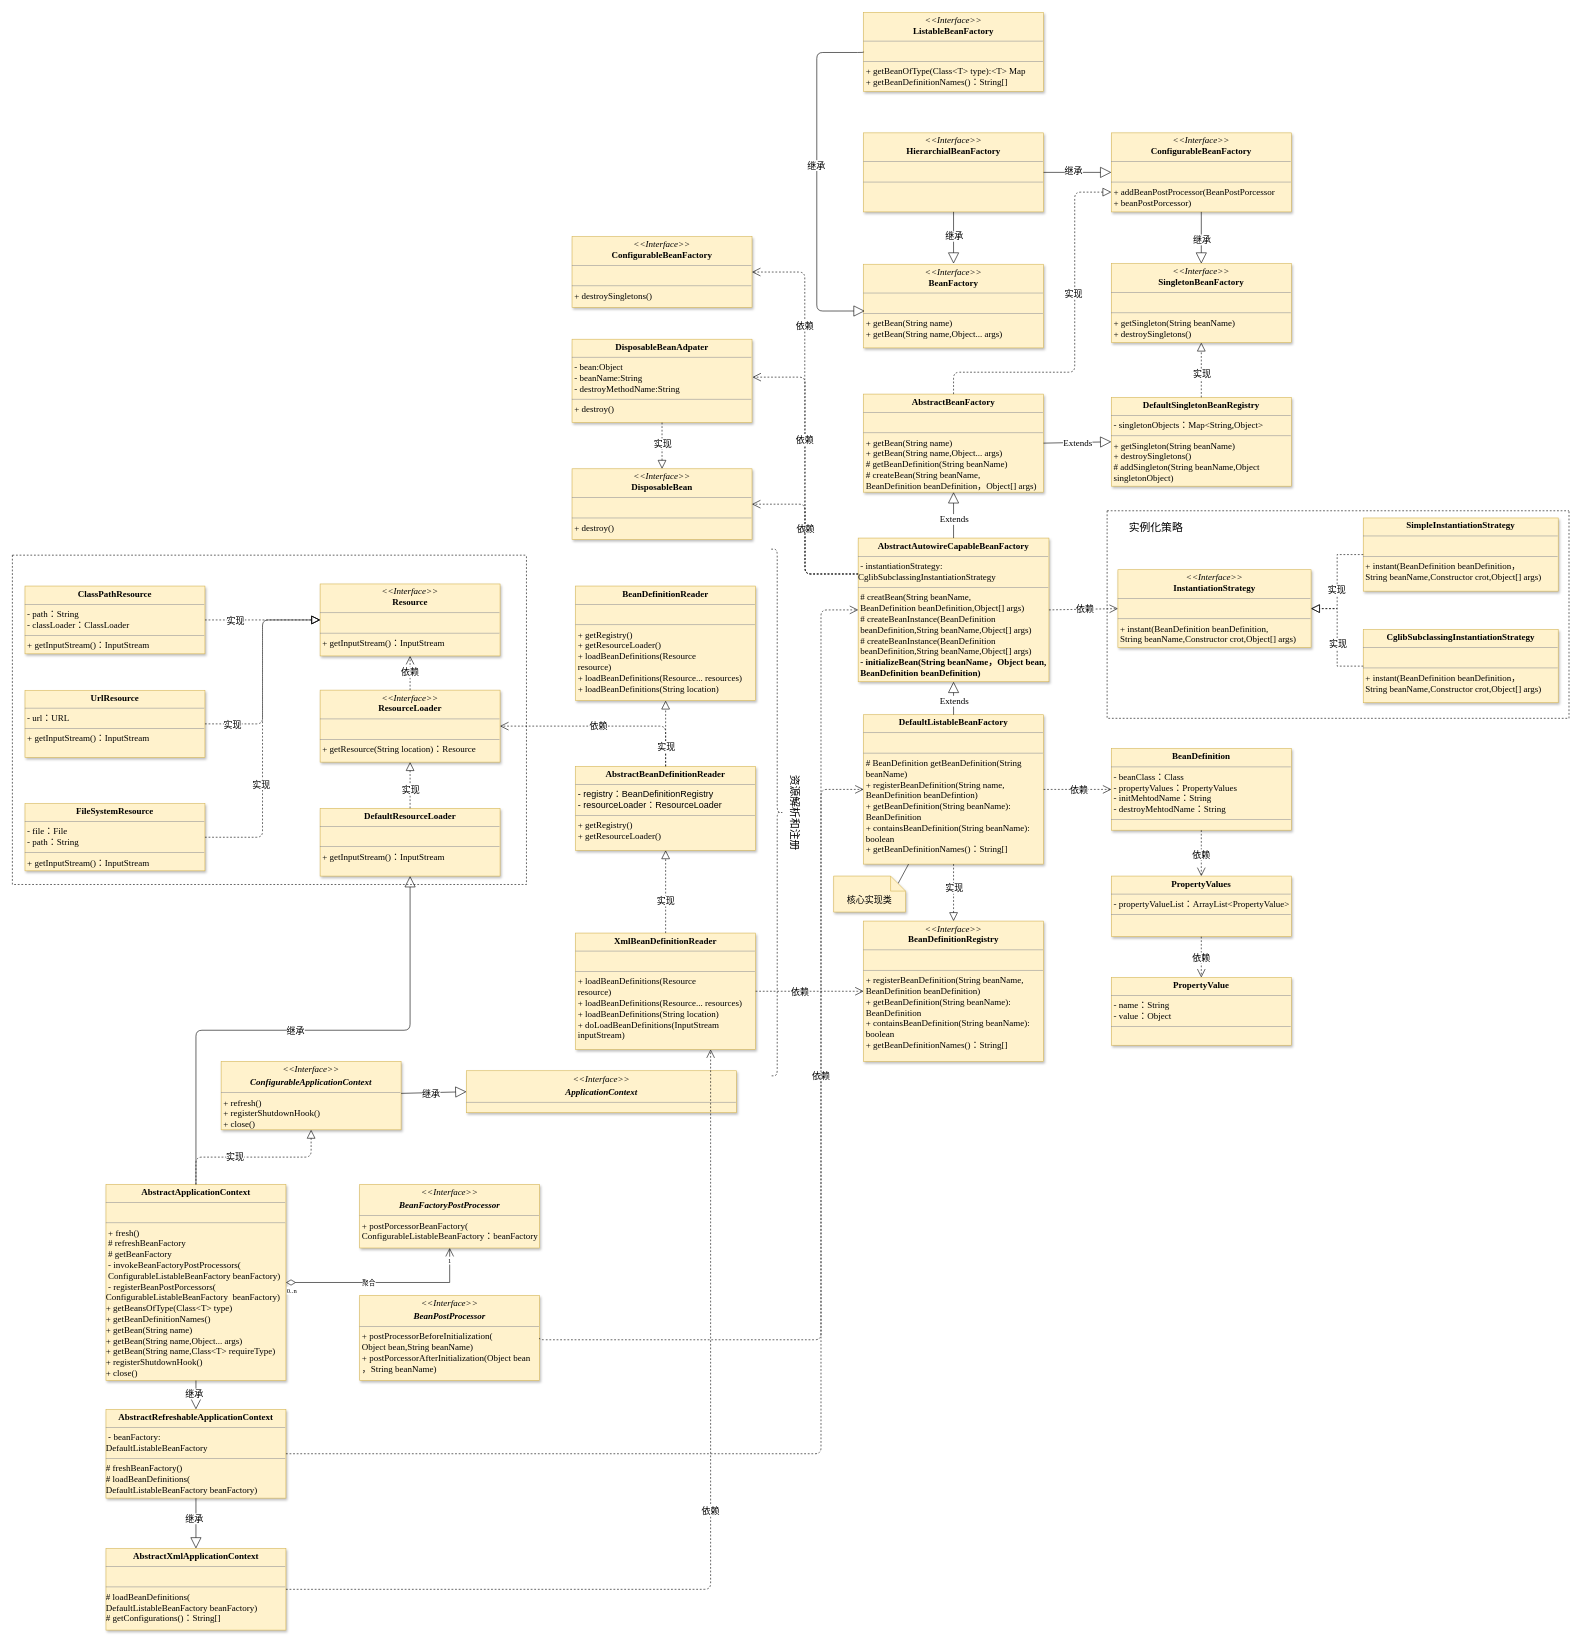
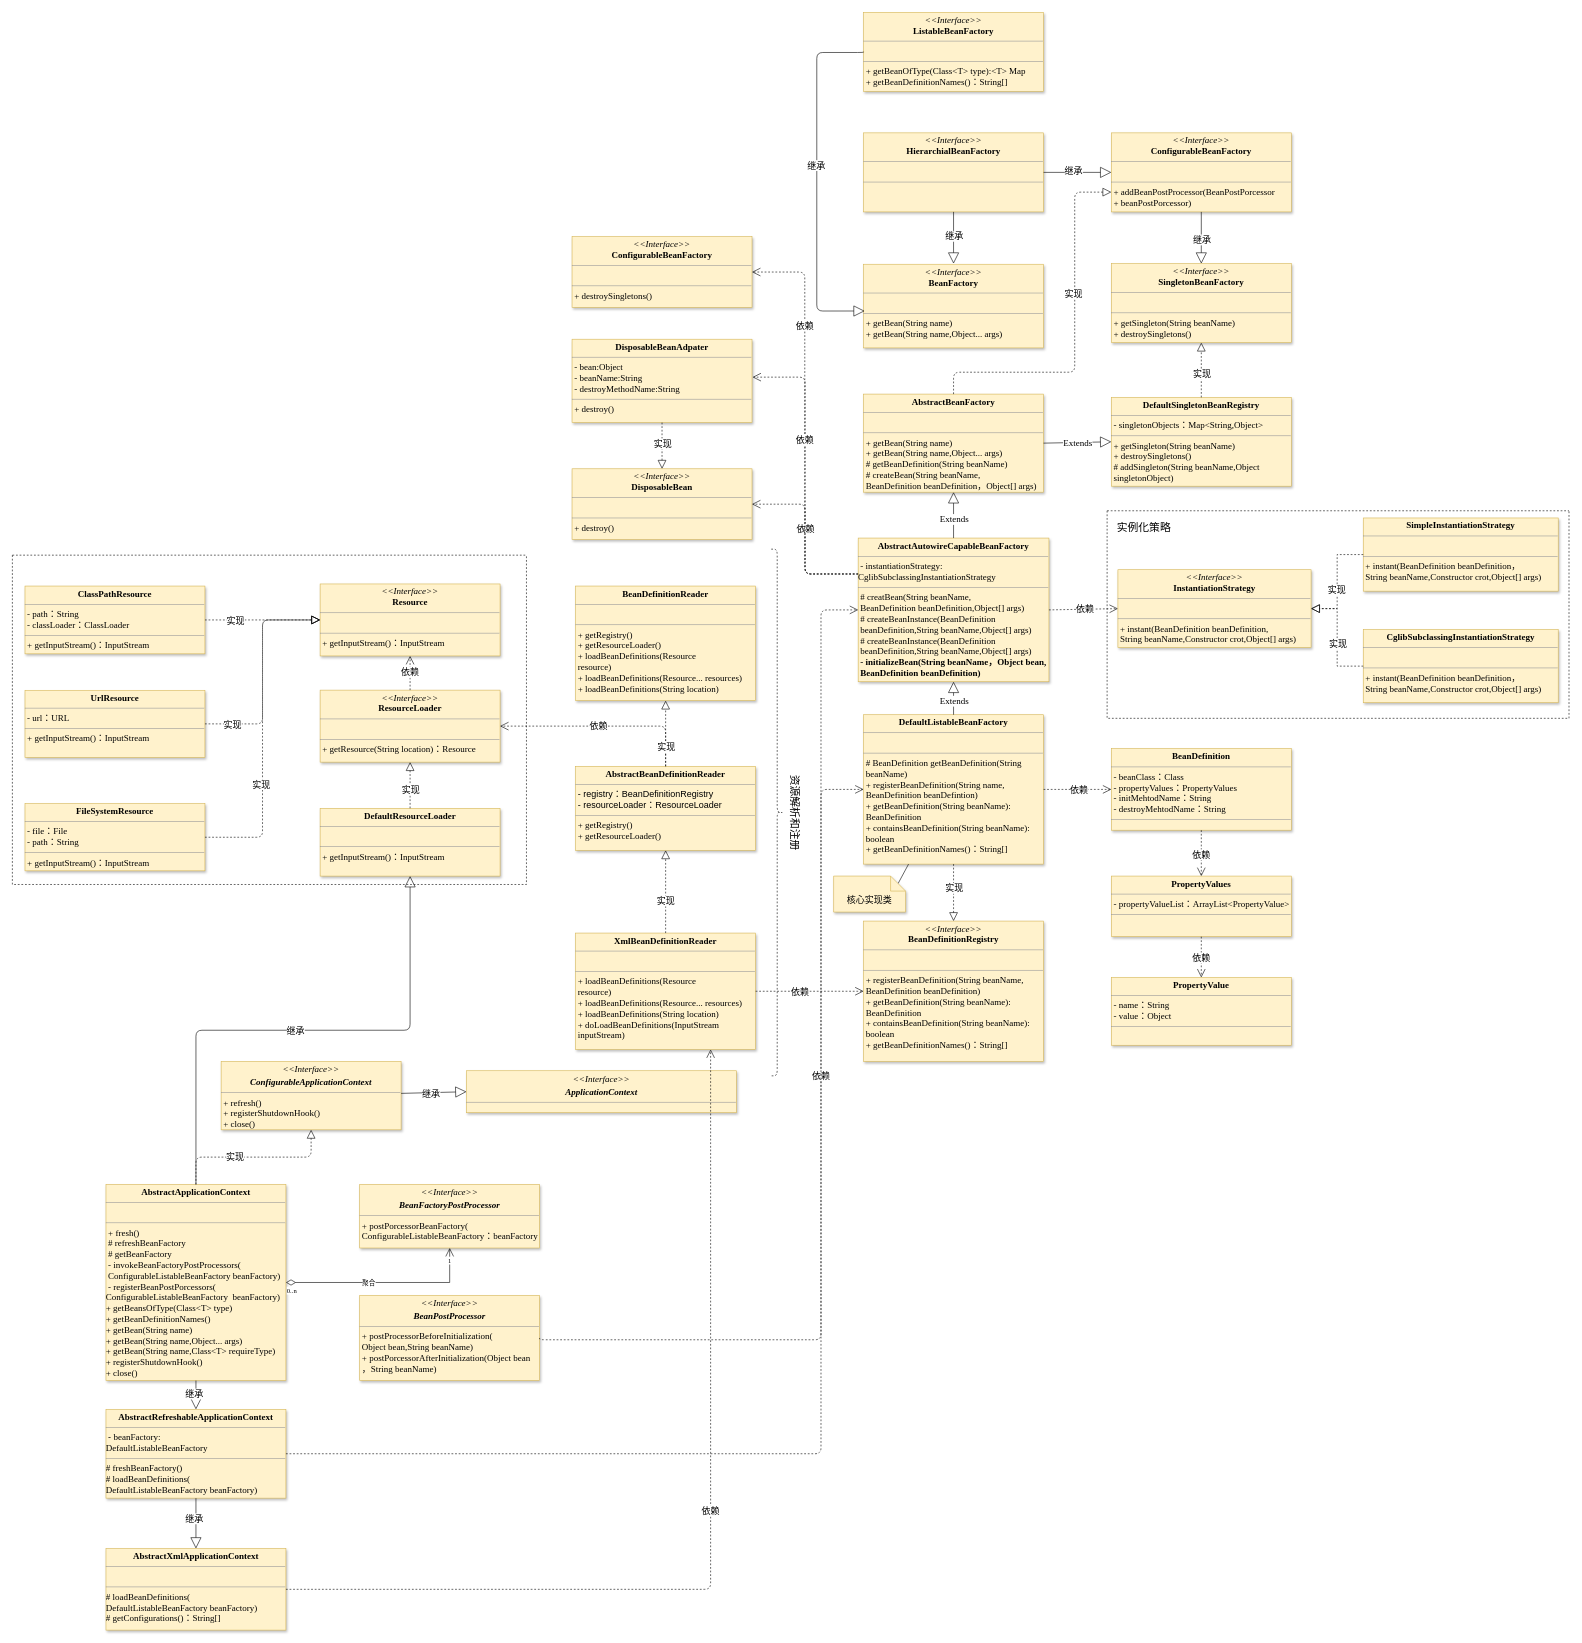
node "实例化策略": moved (1156, 528) -> (1144, 528)
